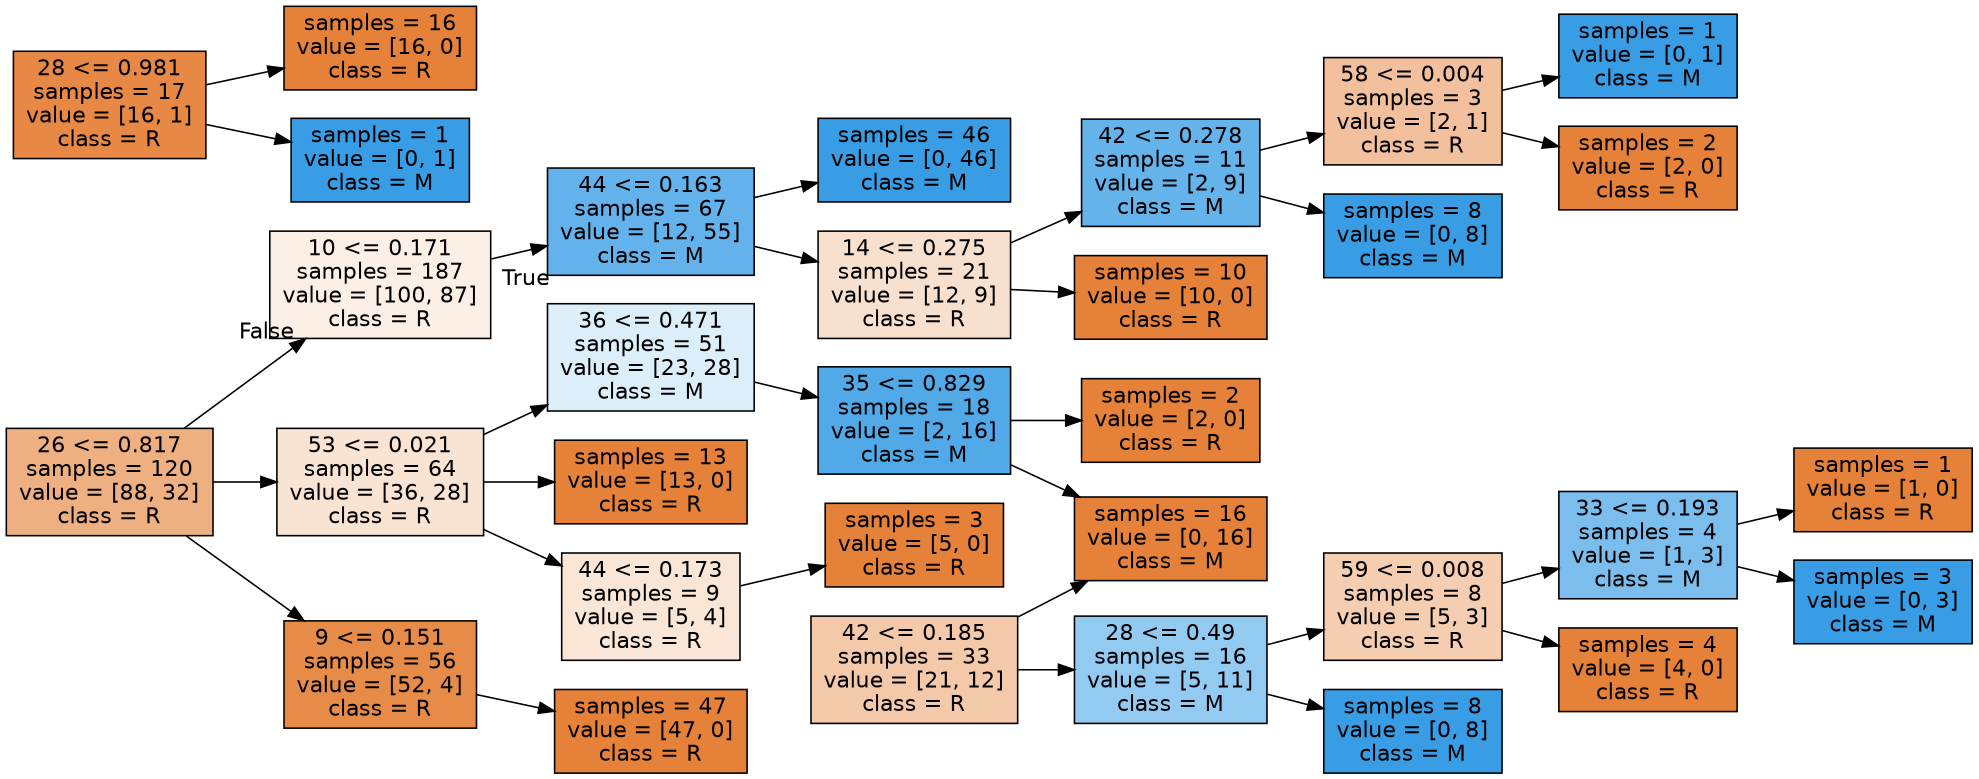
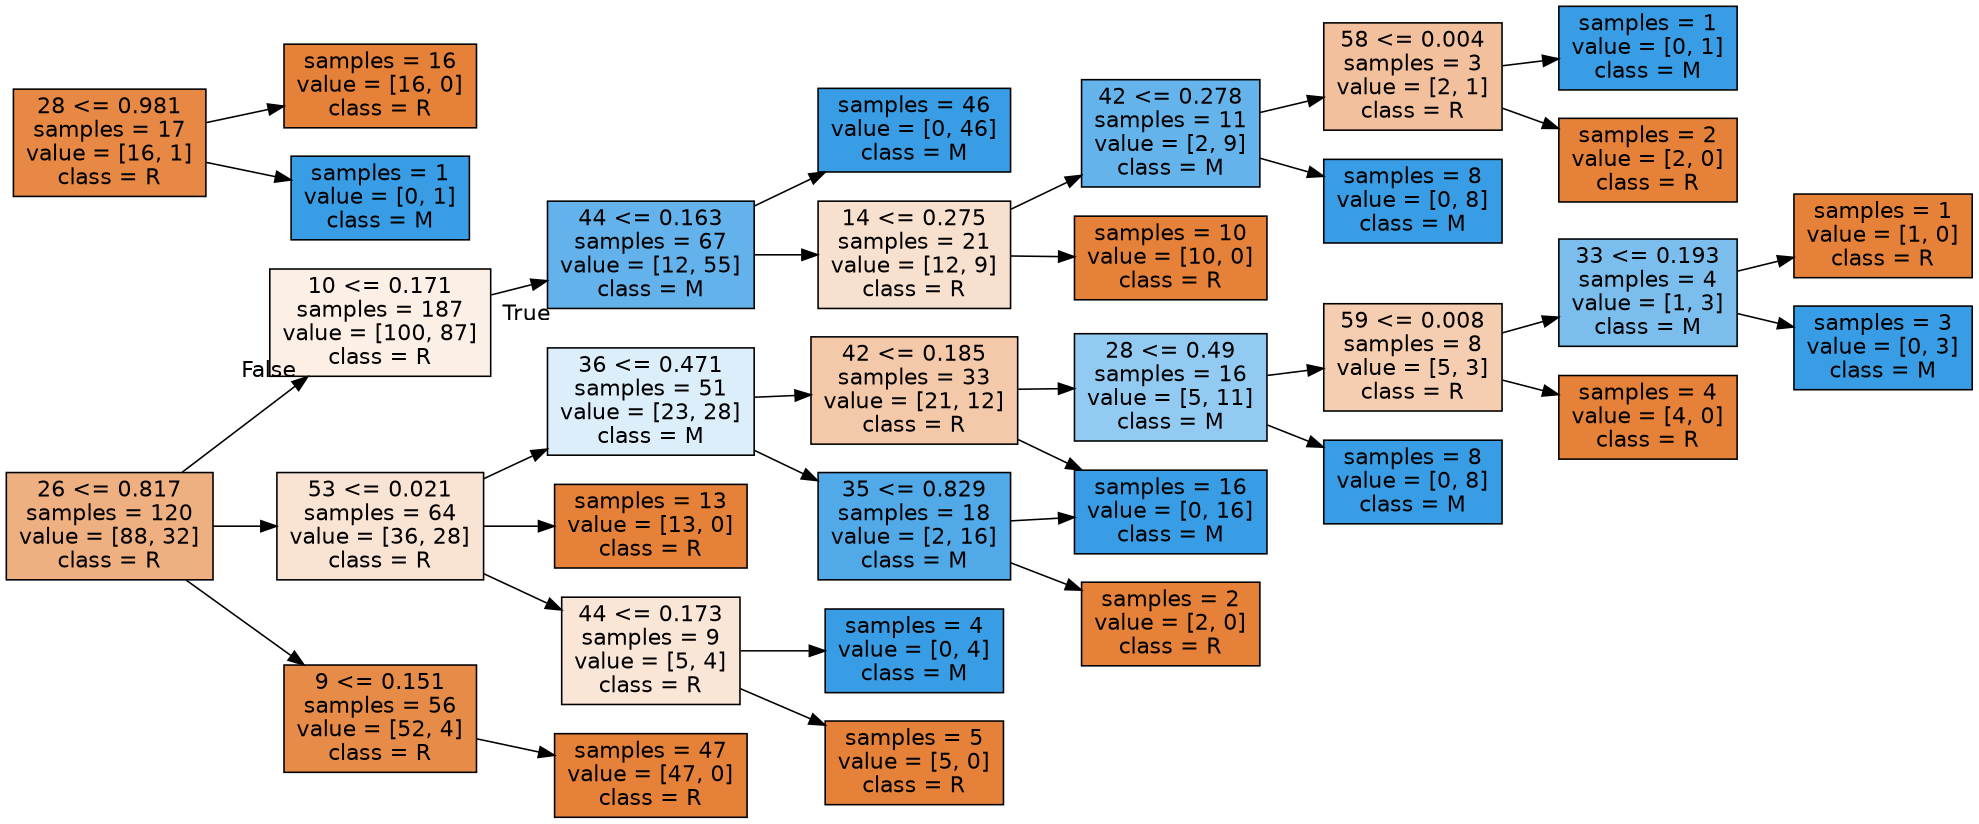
edge "36 <= 0.471 samples = 51 value = [23, 28] class = M" -> "42 <= 0.185 samples = 33 value = [21, 12] class = R": added
node "samples = 16 value = [0, 16] class = M": fillcolor #e58139 -> #399de5
node "samples = 3 value = [5, 0] class = R": label "samples = 3 value = [5, 0] class = R" -> "samples = 5 value = [5, 0] class = R"
node "samples = 4 value = [0, 4] class = M": added
